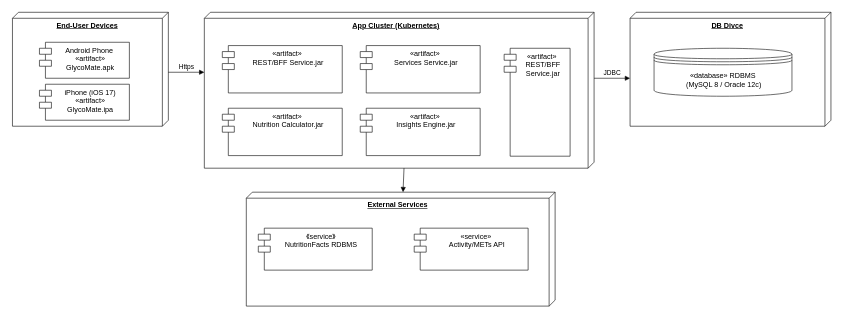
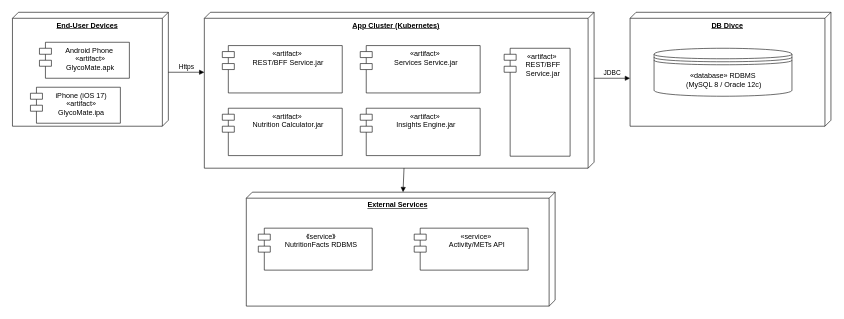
node "iPhone (iOS 17) «artifact» GlycoMate.ipa": moved (84, 102) -> (75, 105)
